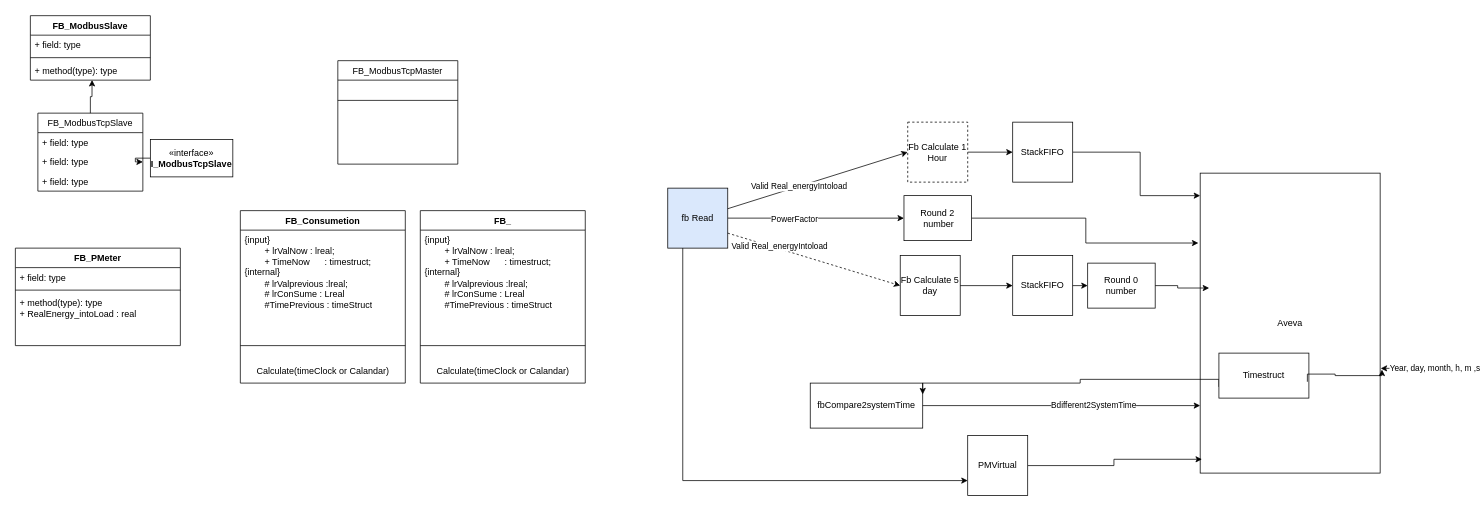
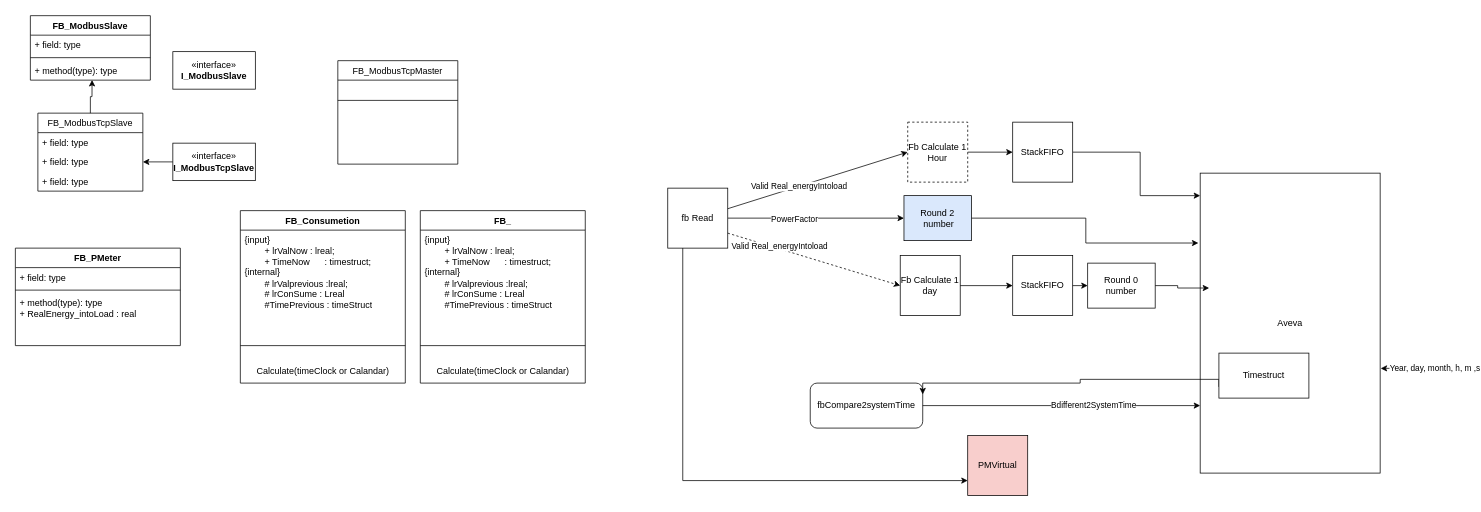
node "«interface» I_ModbusSlave": added
node "«interface» I_ModbusTcpSlave": moved (192, 158) -> (214, 162)
node "fb Read": fillcolor #dae8fc -> #ffffff
node "Round 2 number": fillcolor #ffffff -> #dae8fc
node "Fb Calculate 5 day": label "Fb Calculate 5 day" -> "Fb Calculate 1 day"
edge "Timestruct" -> "Aveva": removed
node "fbCompare2systemTime": shape rectangle -> rounded rectangle
edge "PMVirtual" -> "Aveva": removed
node "PMVirtual": fillcolor #ffffff -> #f8cecc
